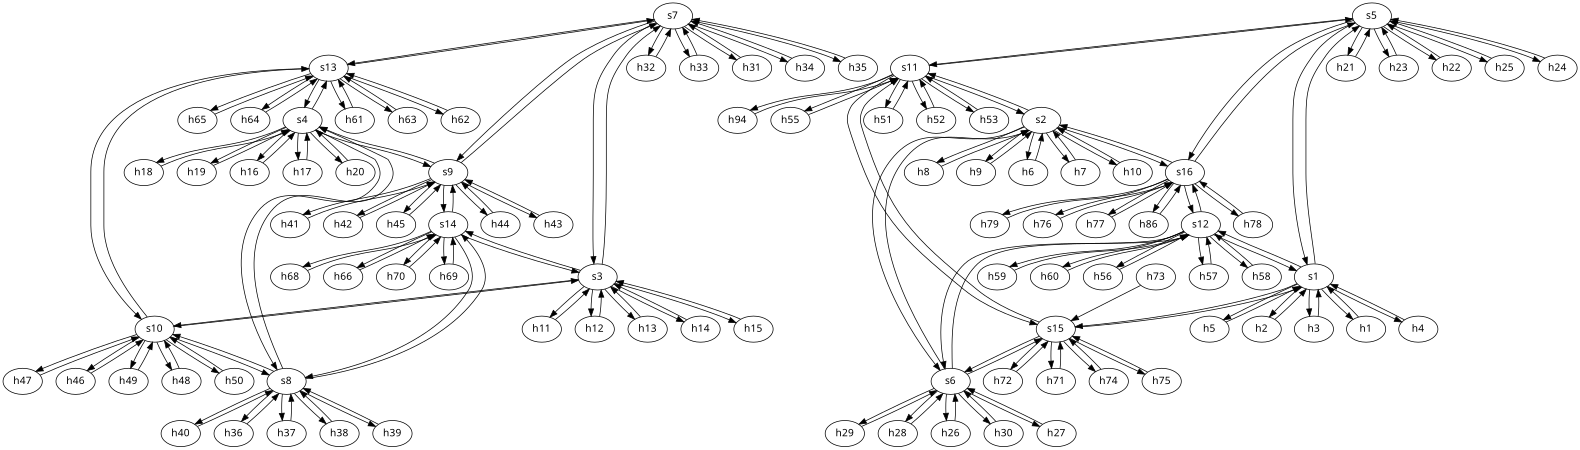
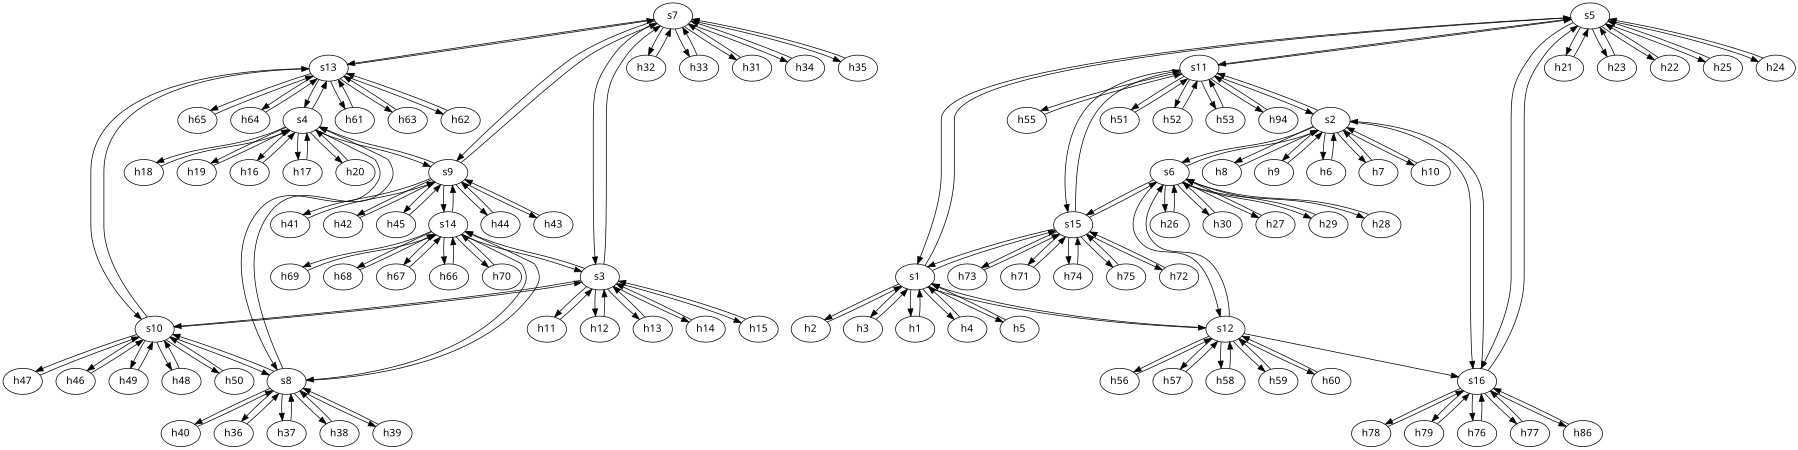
edge "s16" -> "s12": removed
edge "s15" -> "h73": added
node "h67": added
